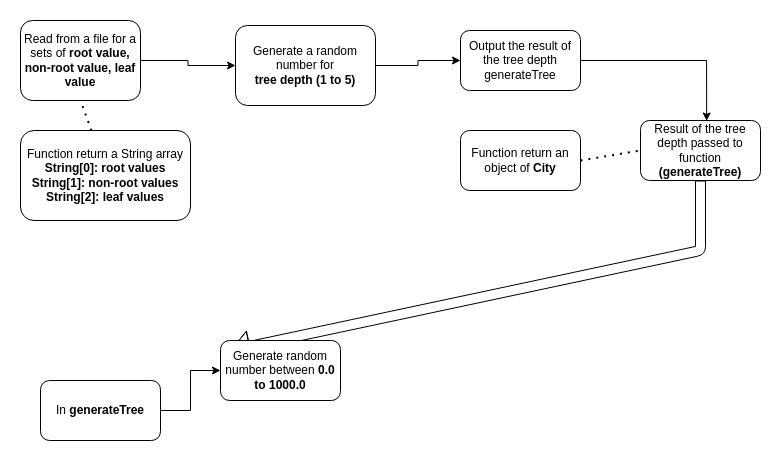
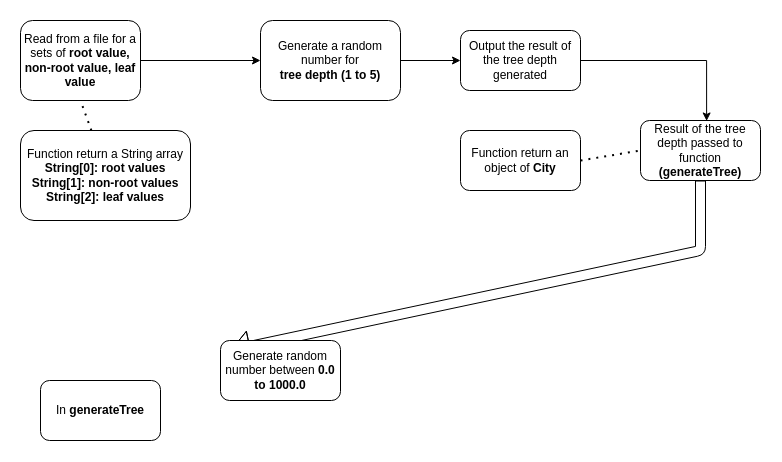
node "Output the result of the tree depth generateTree": label "Output the result of the tree depth generateTree" -> "Output the result of the tree depth generated"
node "Generate a random number for tree depth (1 to 5)": moved (306, 66) -> (331, 61)
edge "In generateTree" -> "Generate random number between 0.0 to 1000.0": removed
